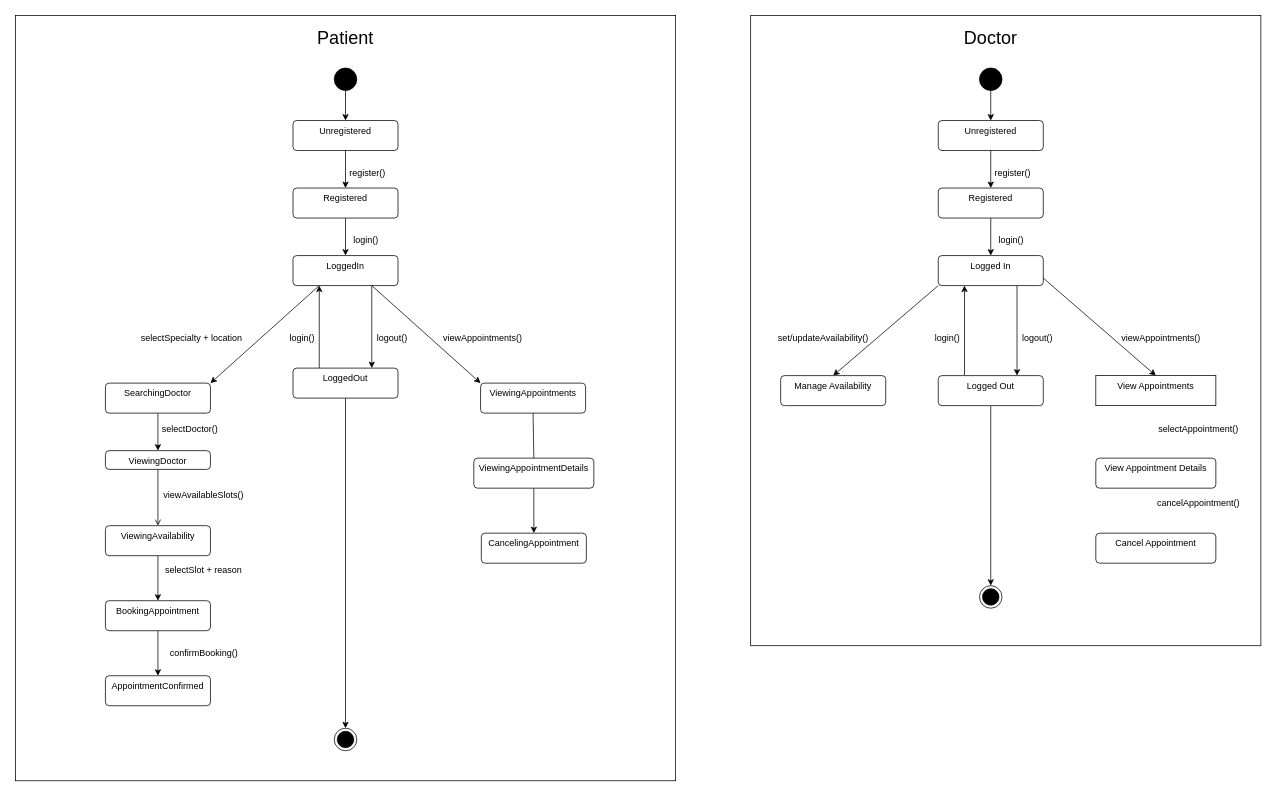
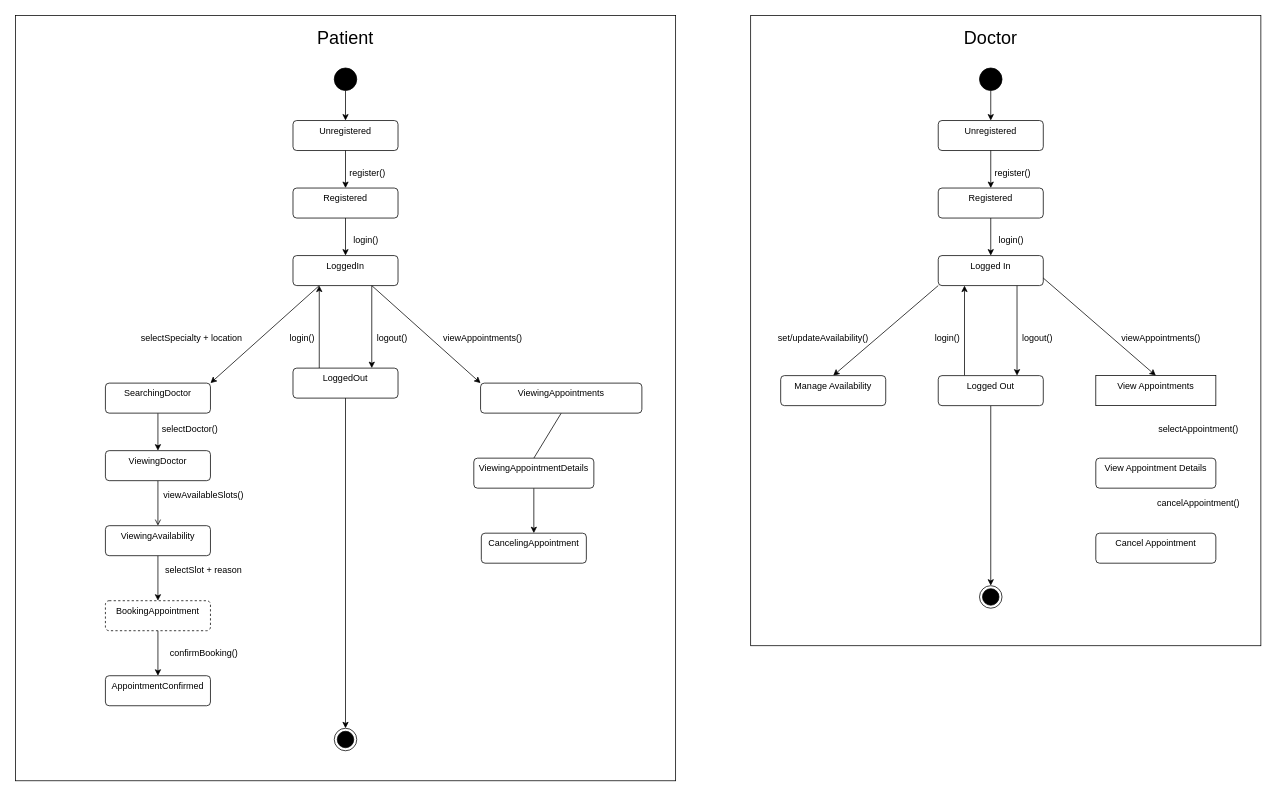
node "ViewingAppointments": size 105x30 -> 161x30
node "ViewingDoctor": size 105x19 -> 105x30
node "BookingAppointment": style solid -> dashed
